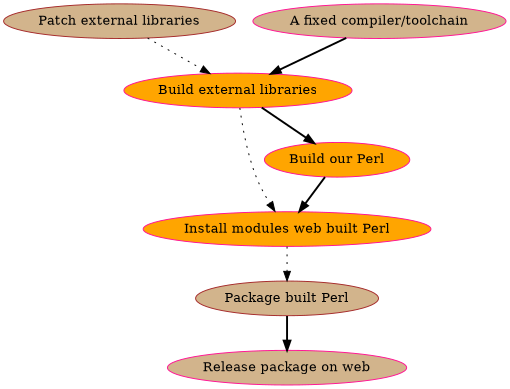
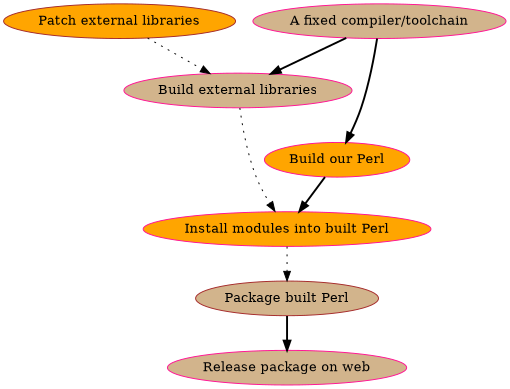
node "Patch external libraries": fillcolor tan -> orange
node "Build external libraries": fillcolor orange -> tan
edge "Build external libraries" -> "Build our Perl": now "A fixed compiler/toolchain" -> "Build our Perl"
node "Install modules web built Perl": label "Install modules web built Perl" -> "Install modules into built Perl"
